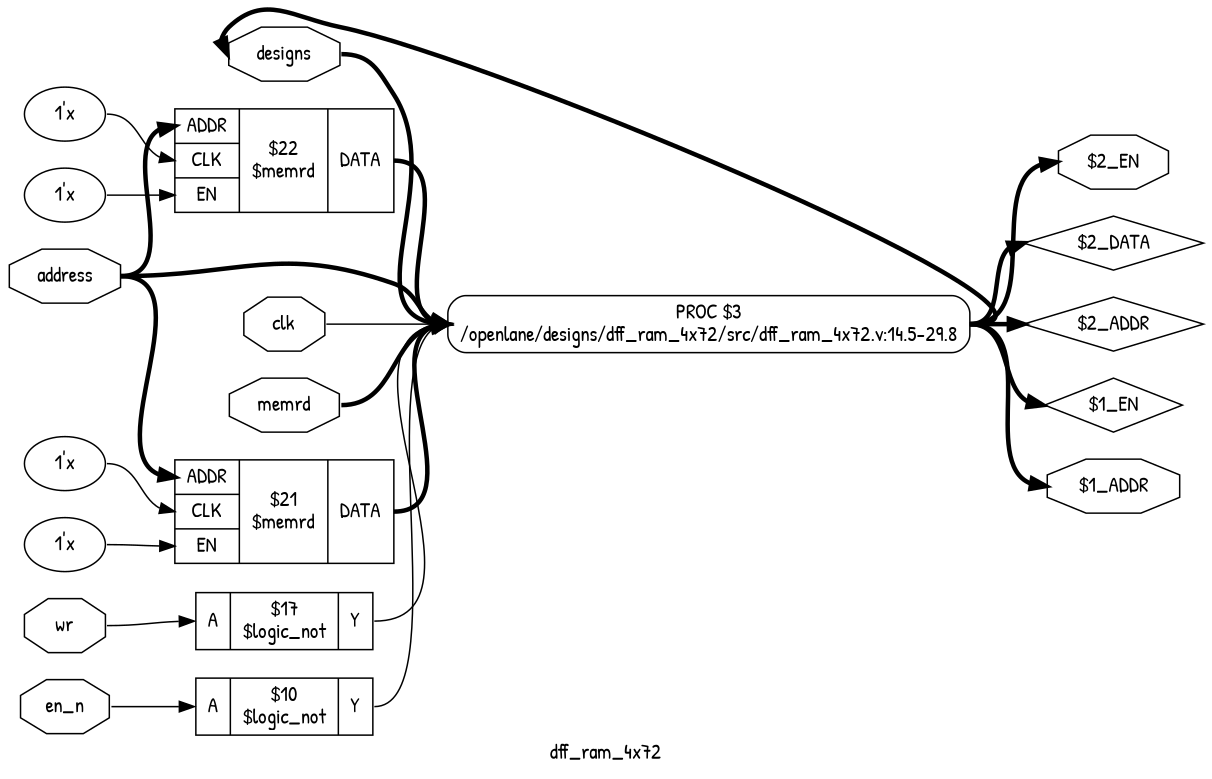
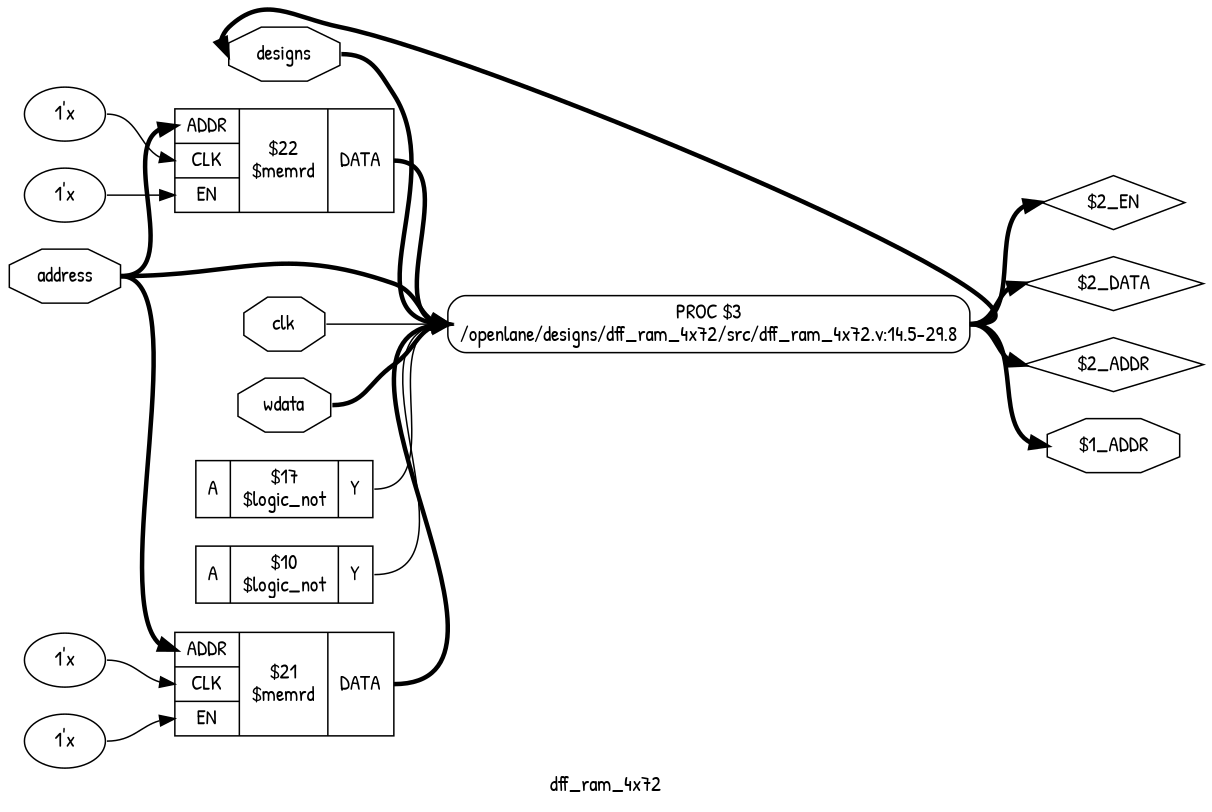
node "$2_EN": shape octagon -> diamond
node "memrd": label "memrd" -> "wdata"
node "$1_EN": removed
node "wr": removed
node "en_n": removed
